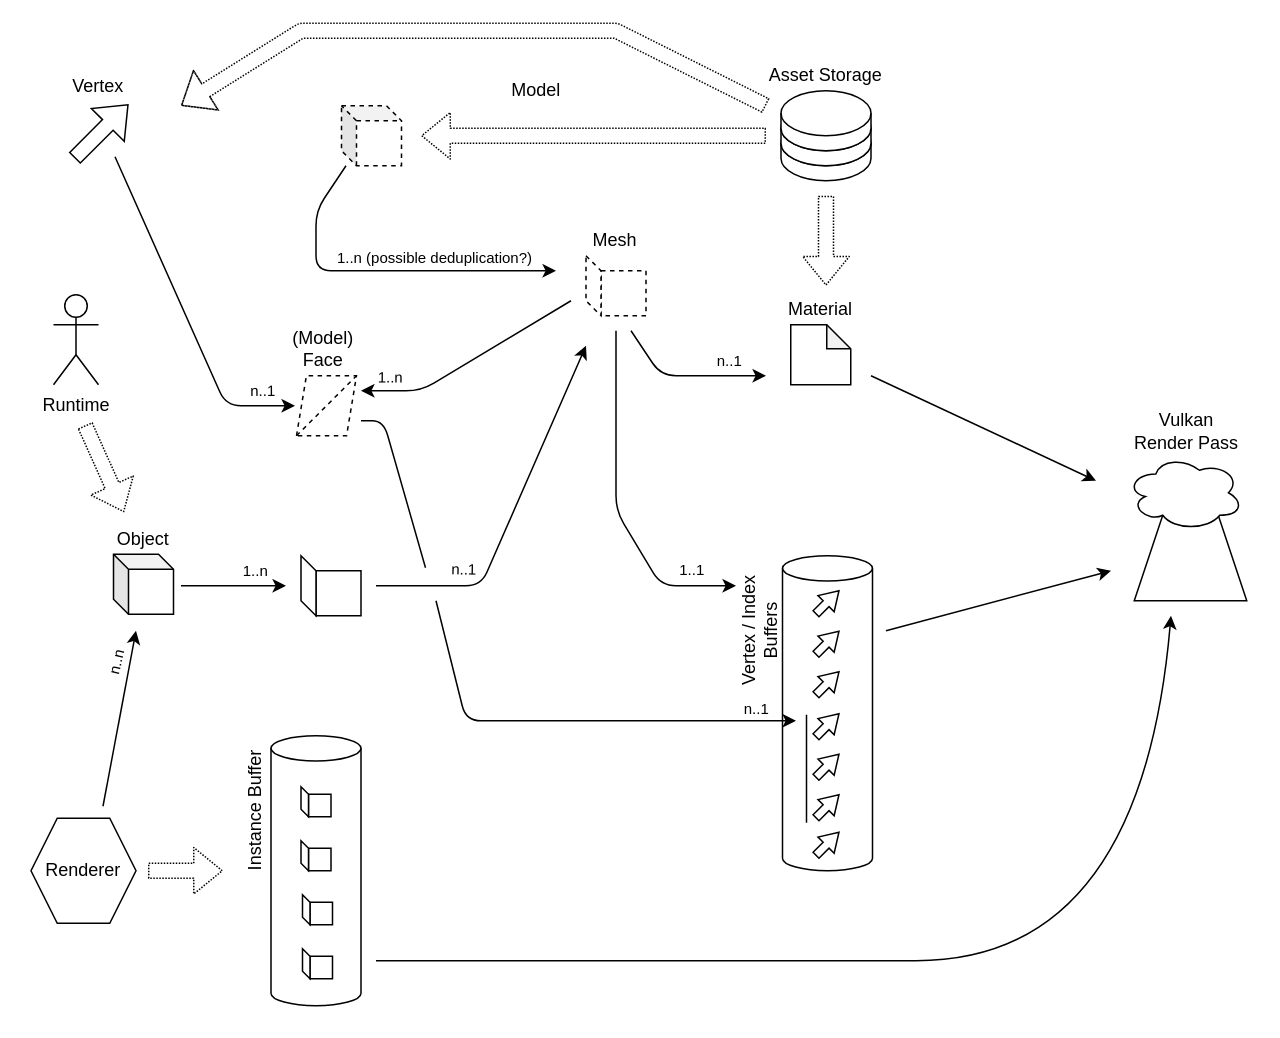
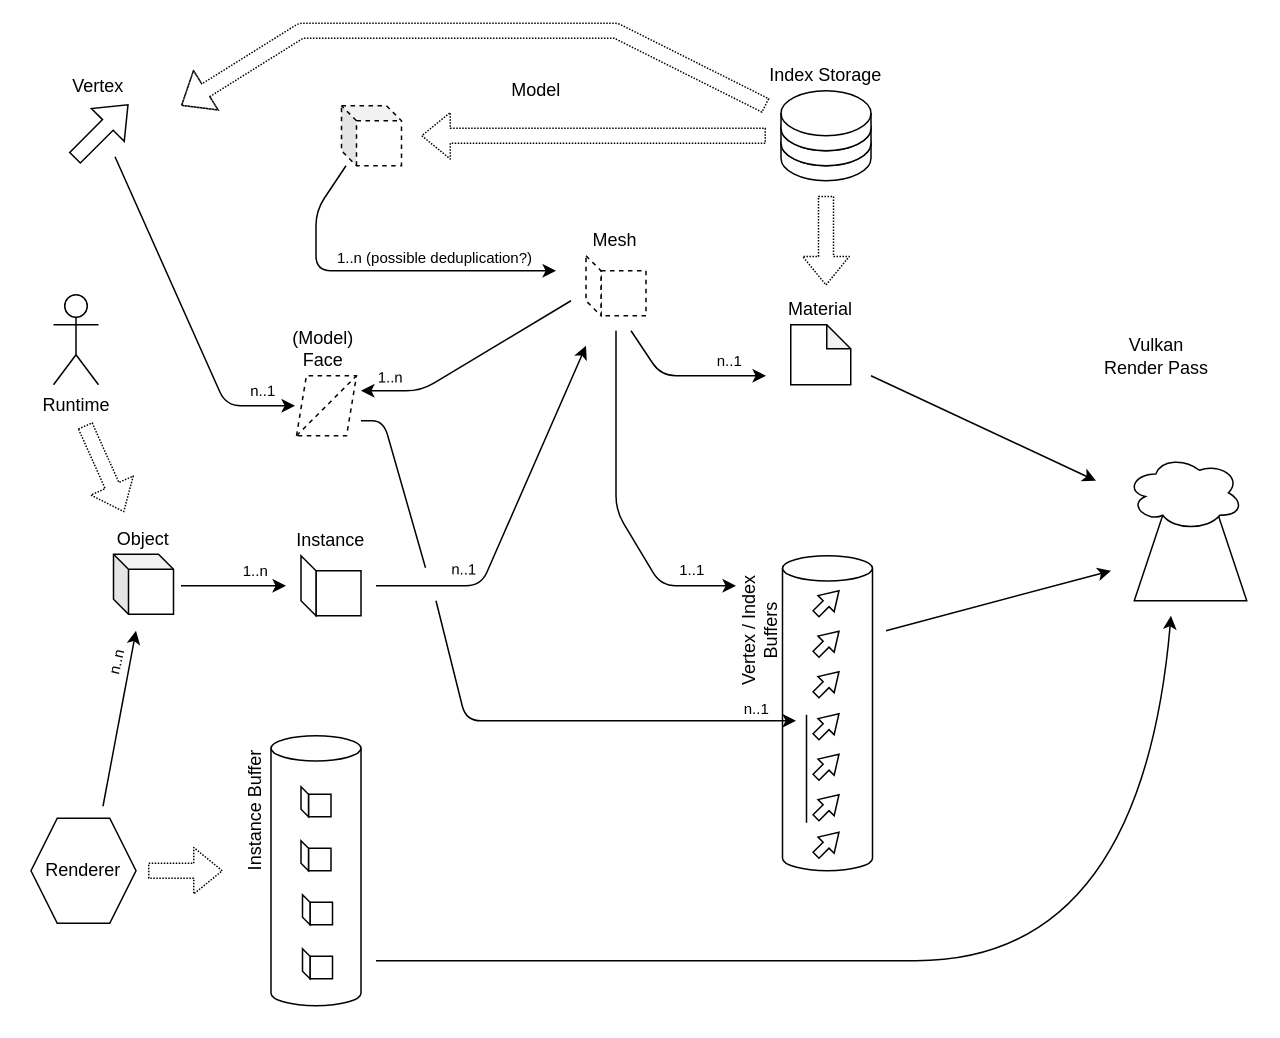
node "Asset Storage": label "Asset Storage" -> "Index Storage"
node "Vulkan Render Pass": moved (1186, 431) -> (1156, 356)
node "Instance": added
